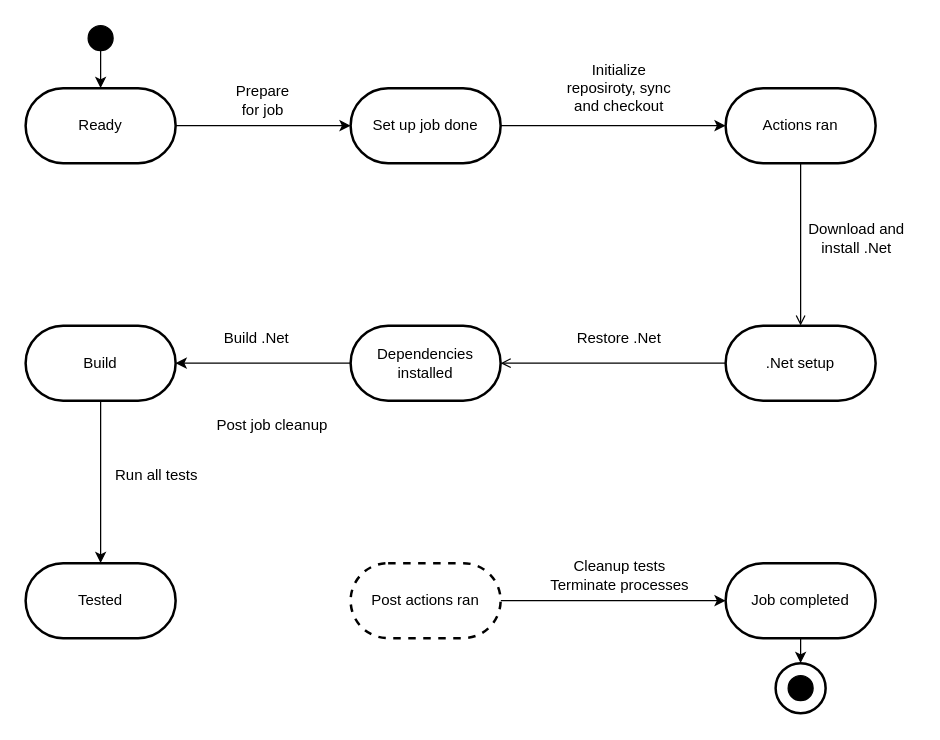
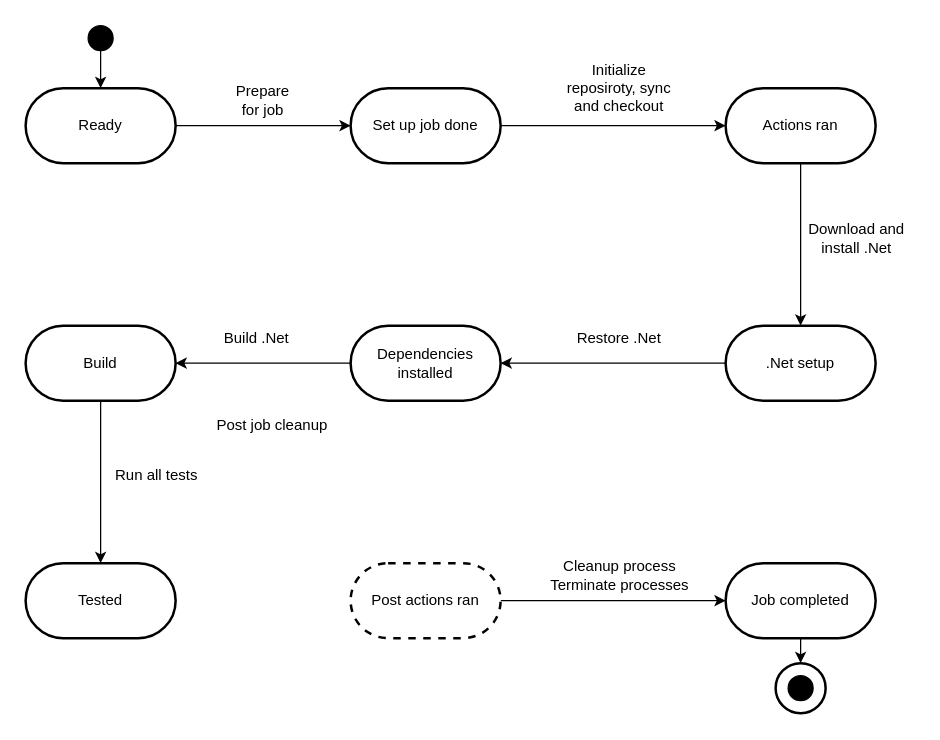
edge "Actions ran" -> ".Net setup": arrowhead open -> classic
edge ".Net setup" -> "Dependencies installed": arrowhead open -> classic
node "Cleanup tests Terminate processes": label "Cleanup tests Terminate processes" -> "Cleanup process Terminate processes"
